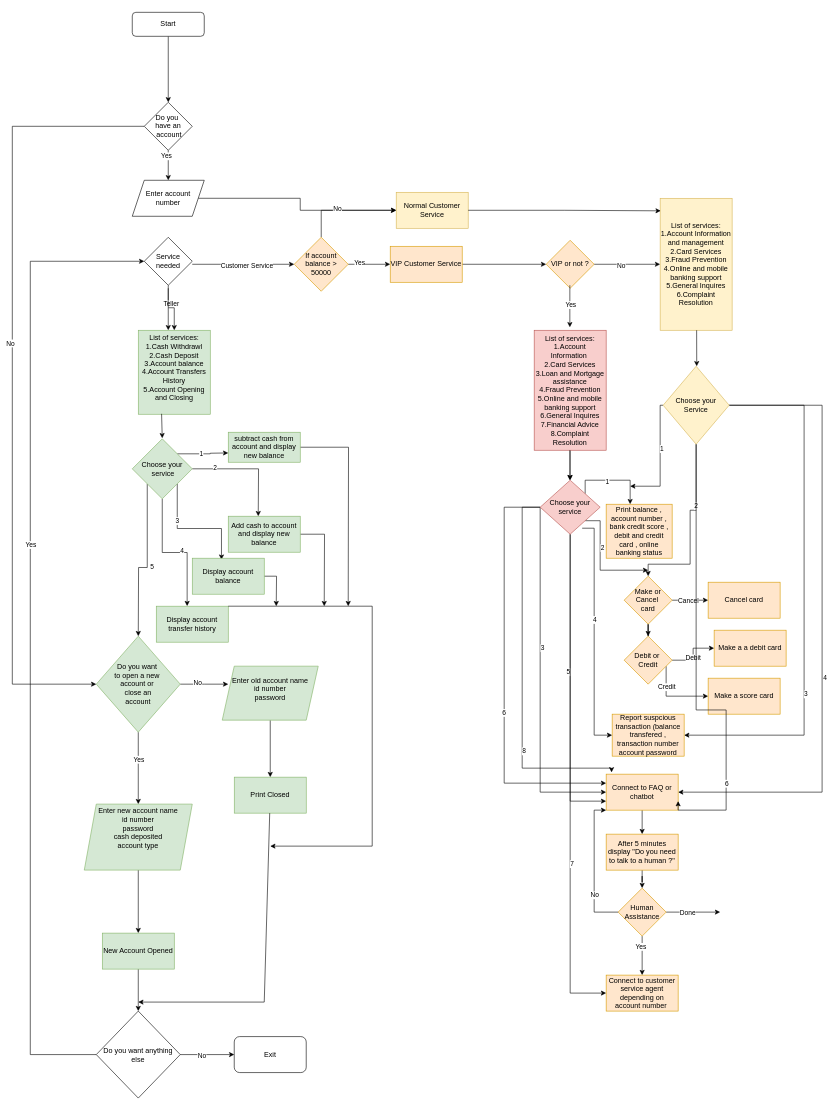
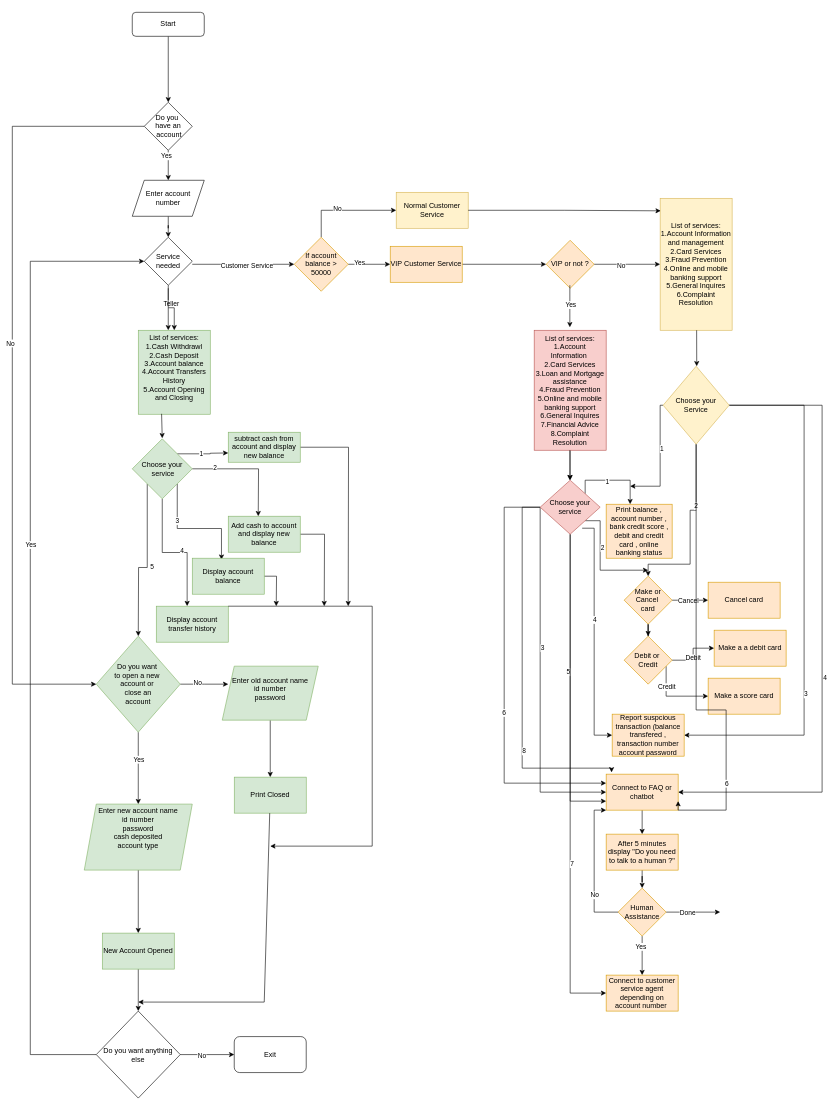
edge "Enter account number" -> "Normal Customer Service": now "Enter account number" -> "Service needed"
